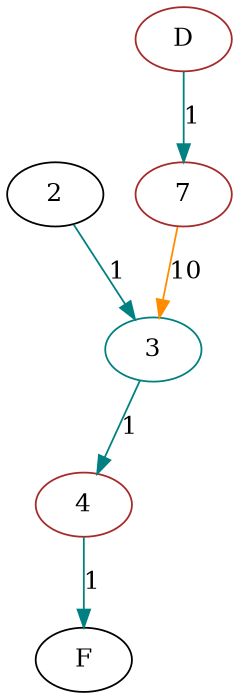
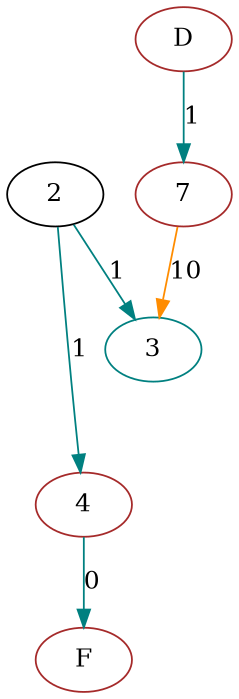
edge "3" -> "4": now "2" -> "4"
edge "4" -> "F": label "1" -> "0"
node "F": color black -> brown
